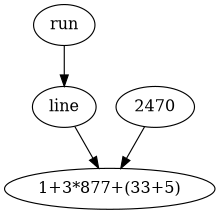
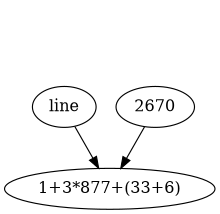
node "run": removed
node "2470": label "2470" -> "2670"
node "1+3*877+(33+5)": label "1+3*877+(33+5)" -> "1+3*877+(33+6)"
